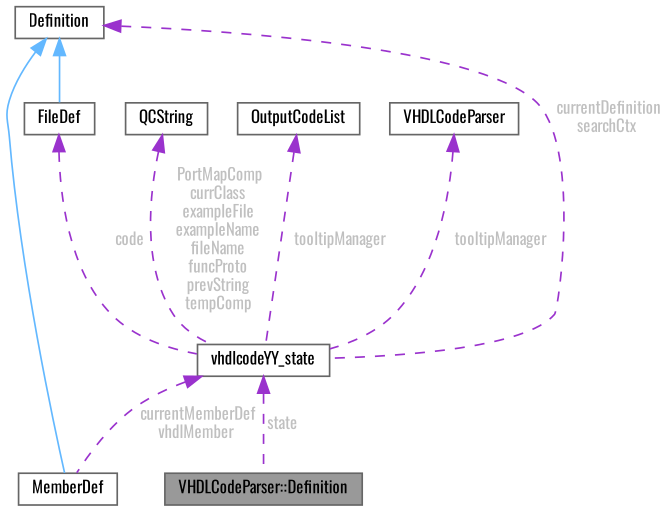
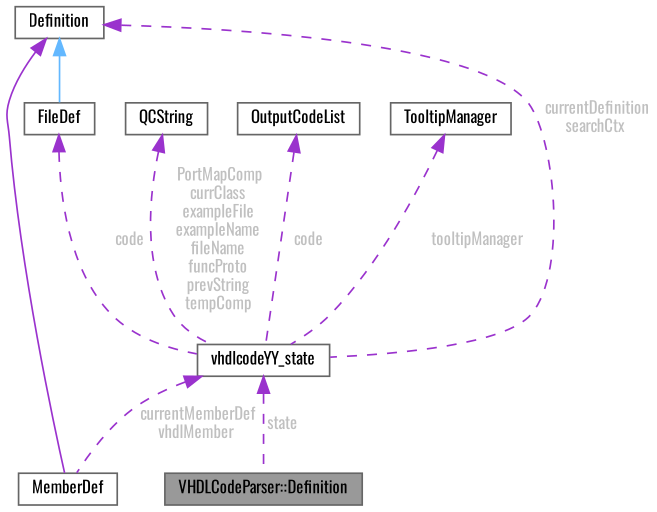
node "VHDLCodeParser": label "VHDLCodeParser" -> "TooltipManager"
edge "vhdlcodeYY_state" -> "OutputCodeList": label " tooltipManager" -> " code"
edge "MemberDef" -> "Definition": color steelblue1 -> darkorchid3
